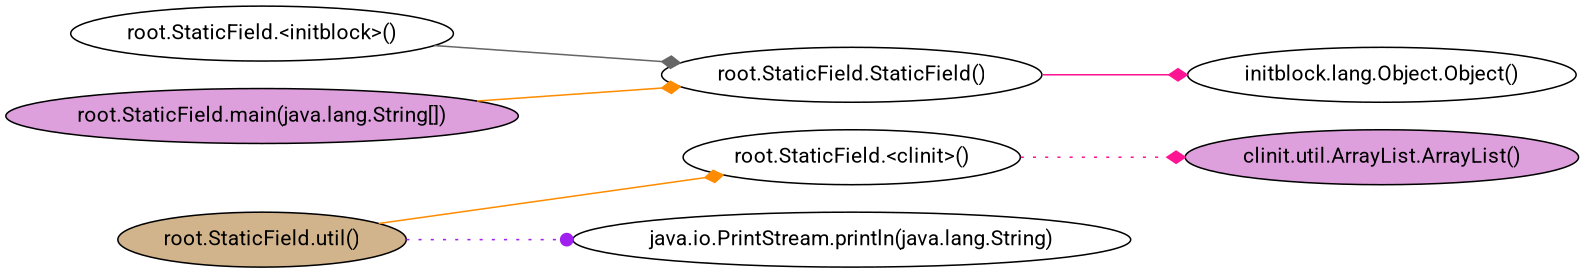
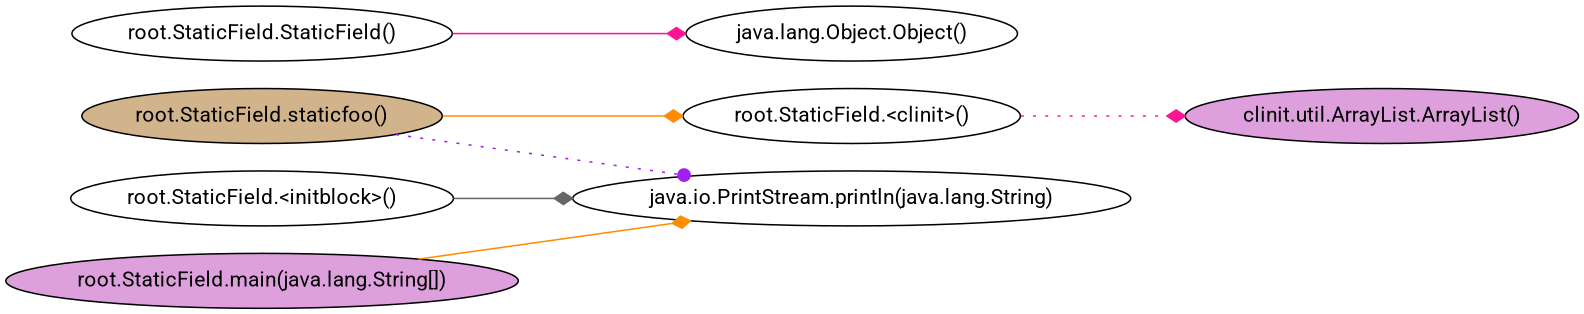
edge "root.StaticField.<initblock>()" -> "root.StaticField.StaticField()": now "root.StaticField.<initblock>()" -> "java.io.PrintStream.println(java.lang.String)"
node "initblock.lang.Object.Object()": label "initblock.lang.Object.Object()" -> "java.lang.Object.Object()"
edge "root.StaticField.main(java.lang.String[])" -> "root.StaticField.StaticField()": now "root.StaticField.main(java.lang.String[])" -> "java.io.PrintStream.println(java.lang.String)"
node "root.StaticField.util()": label "root.StaticField.util()" -> "root.StaticField.staticfoo()"
